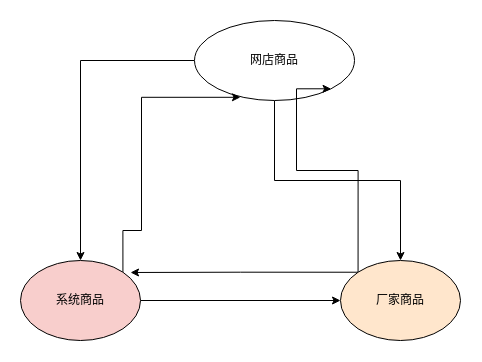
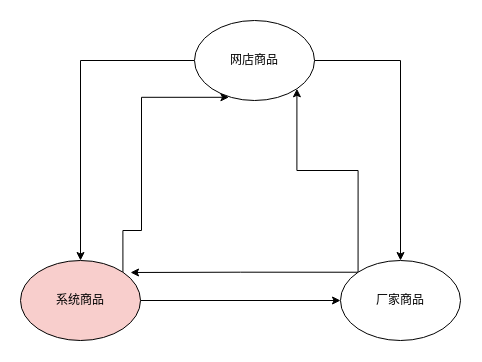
node "网店商品": size 160x80 -> 120x80
node "厂家商品": fillcolor #ffe6cc -> #ffffff
